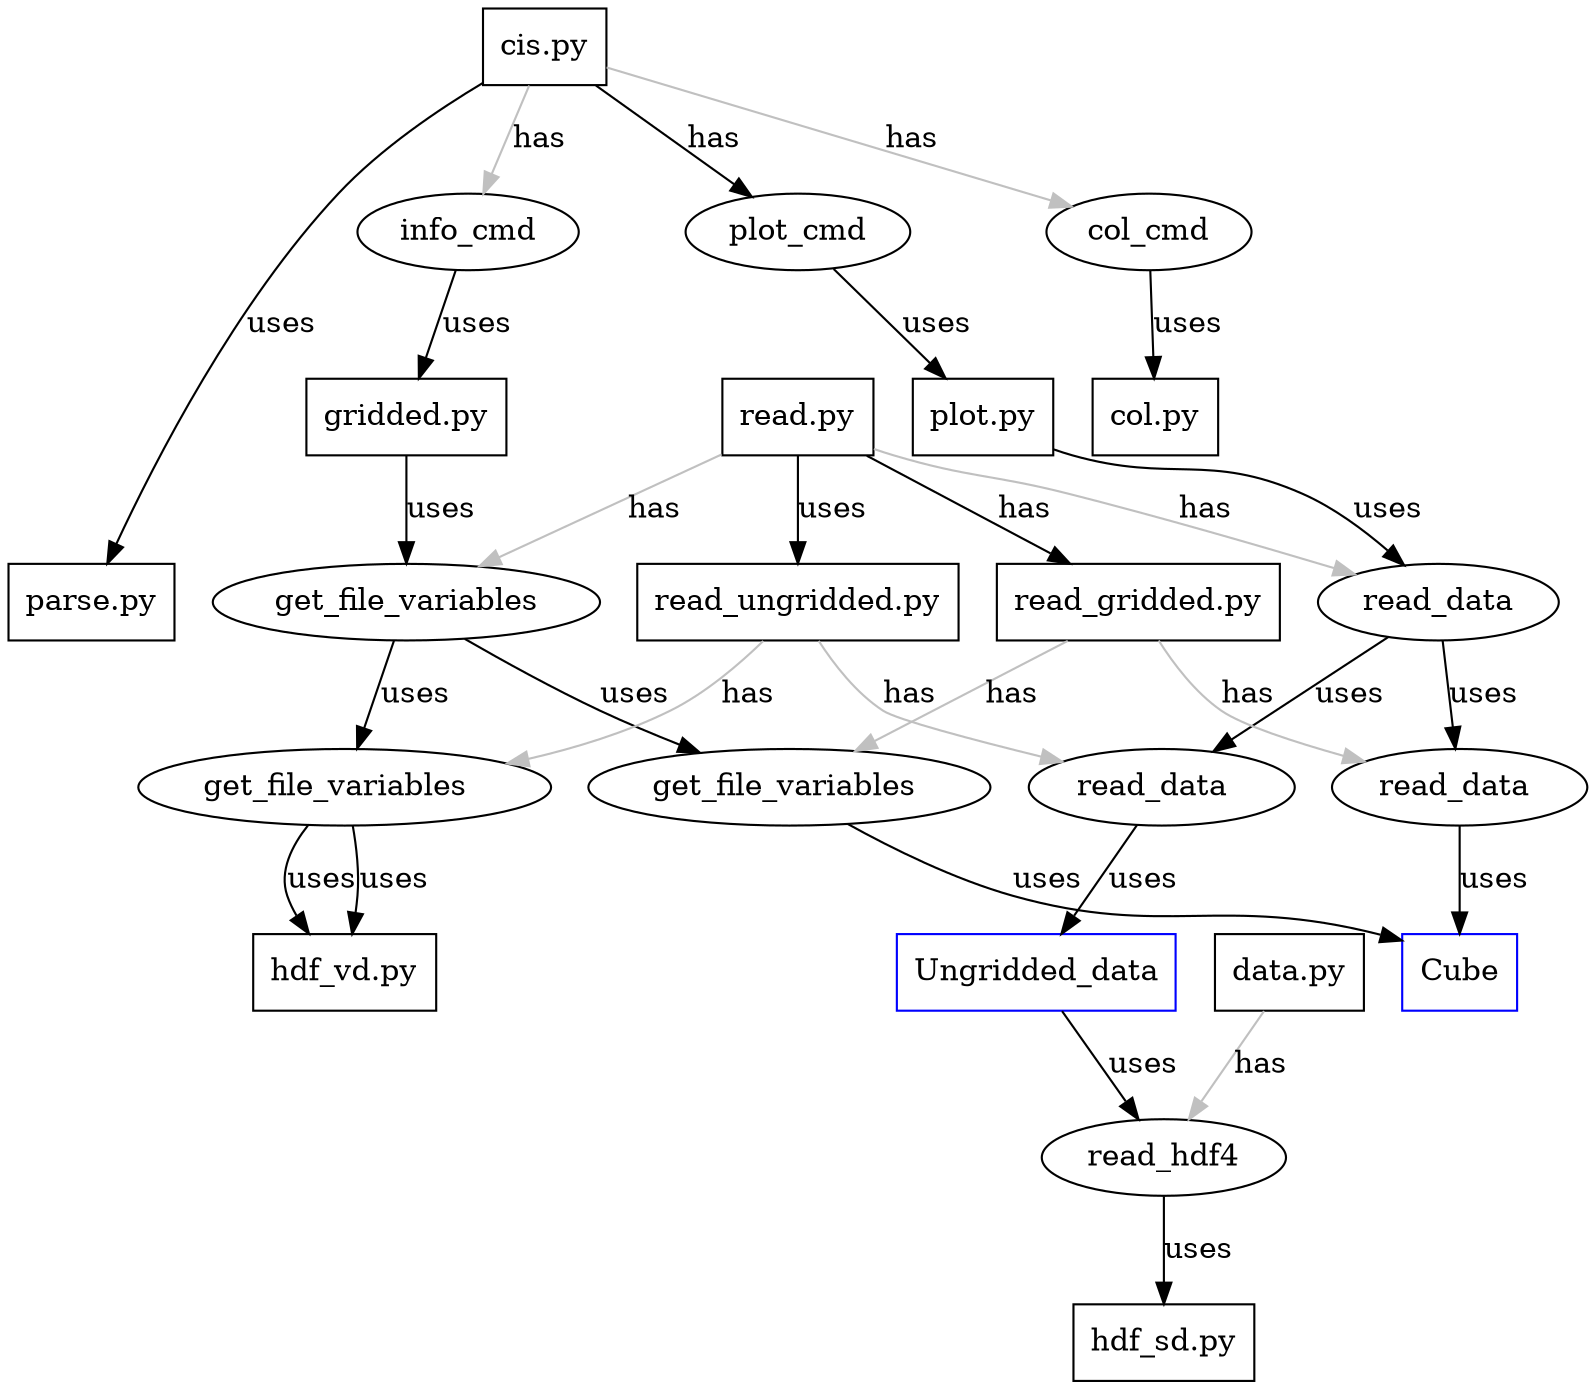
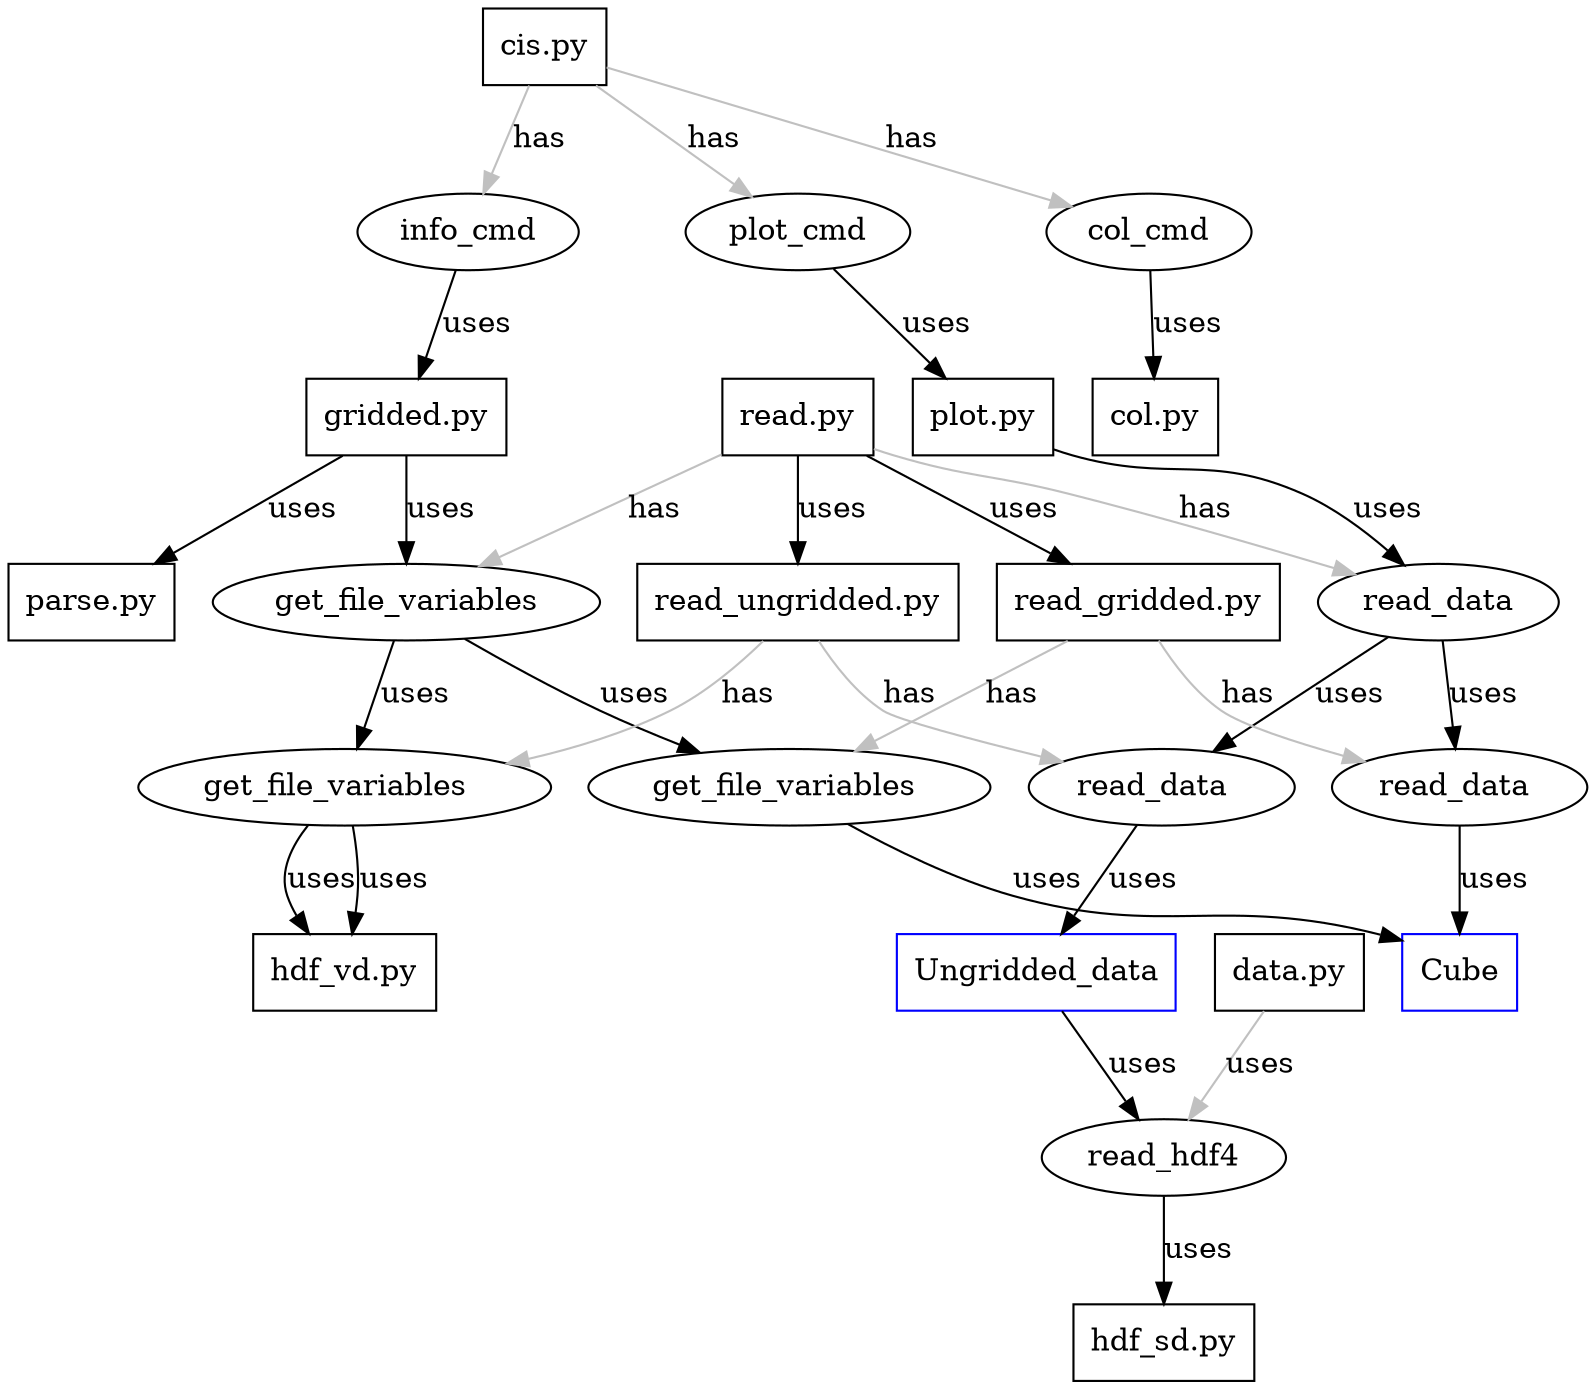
edge "cis.py" -> "plot_cmd": color black -> grey
edge "cis.py" -> "parse.py": now "gridded.py" -> "parse.py"
edge "read.py" -> "read_gridded.py": label "has" -> "uses"
edge "data.py" -> "read_hdf4": label "has" -> "uses"
